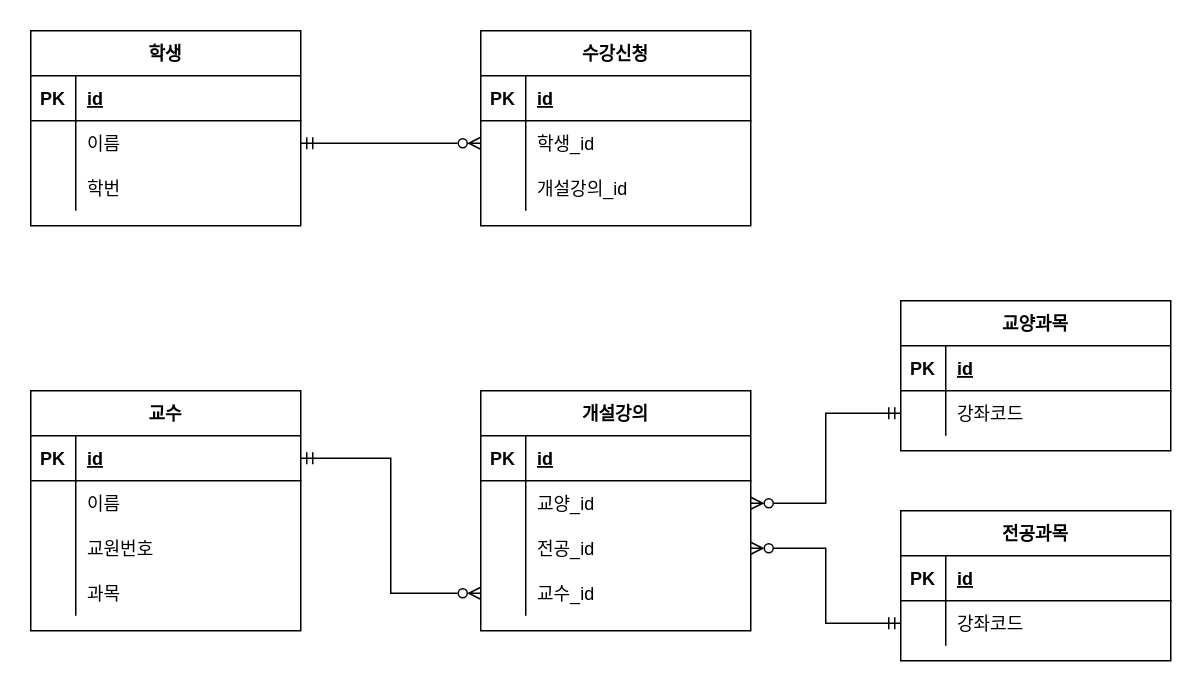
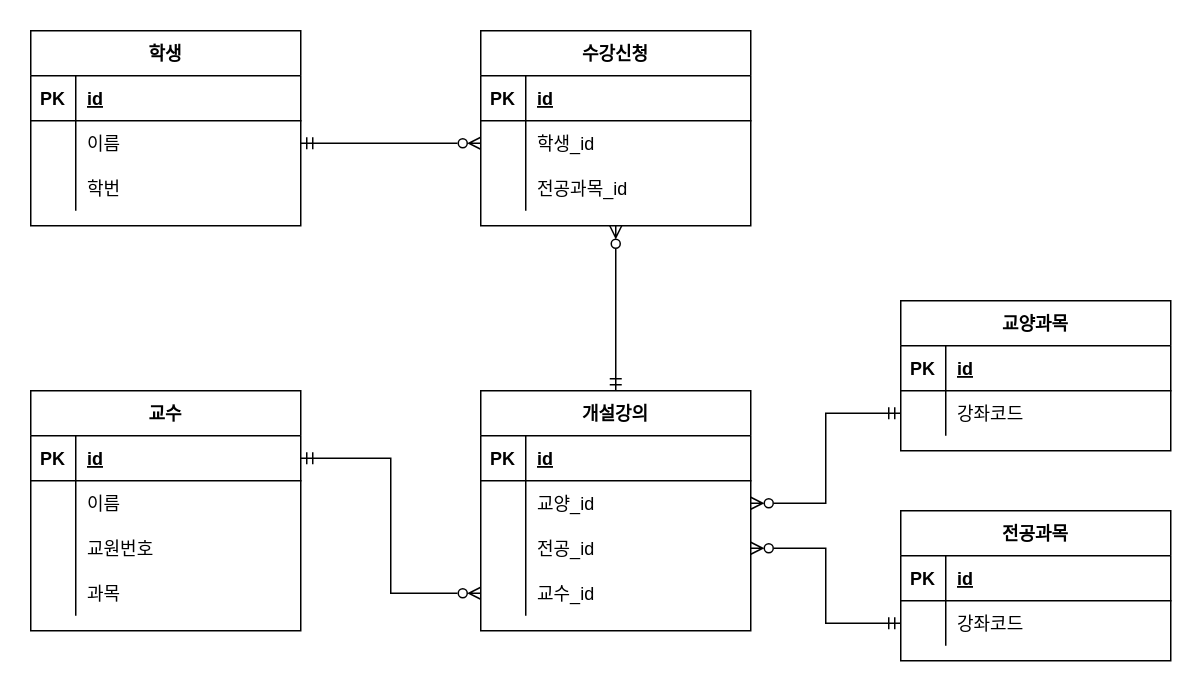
node "개설강의_id": label "개설강의_id" -> "전공과목_id"
edge "수강신청" -- "개설강의": added
